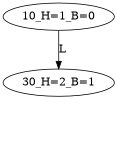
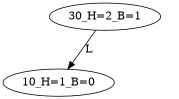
edge "10_H=1_B=0" -> "30_H=2_B=1": reversed
